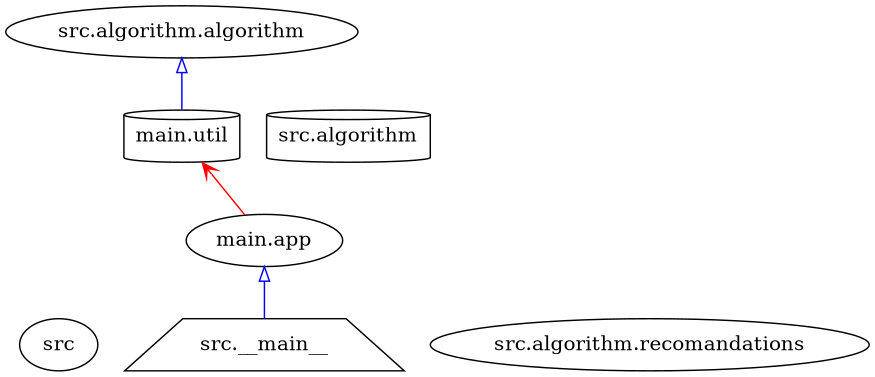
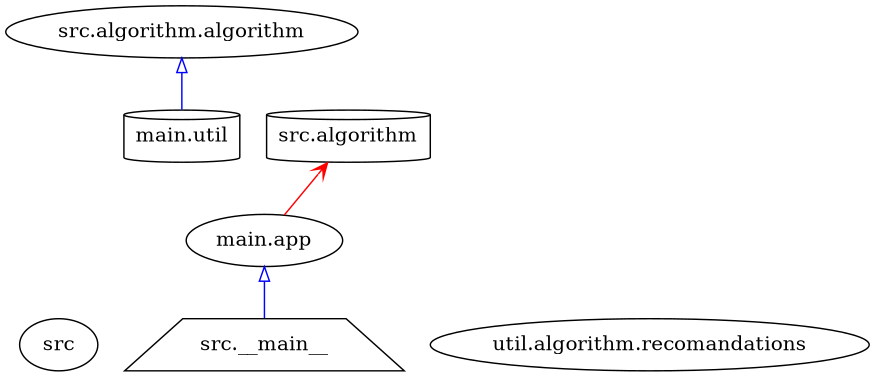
edge "main.app" -> "main.util": now "main.app" -> "src.algorithm"
node "src.algorithm.recomandations": label "src.algorithm.recomandations" -> "util.algorithm.recomandations"
